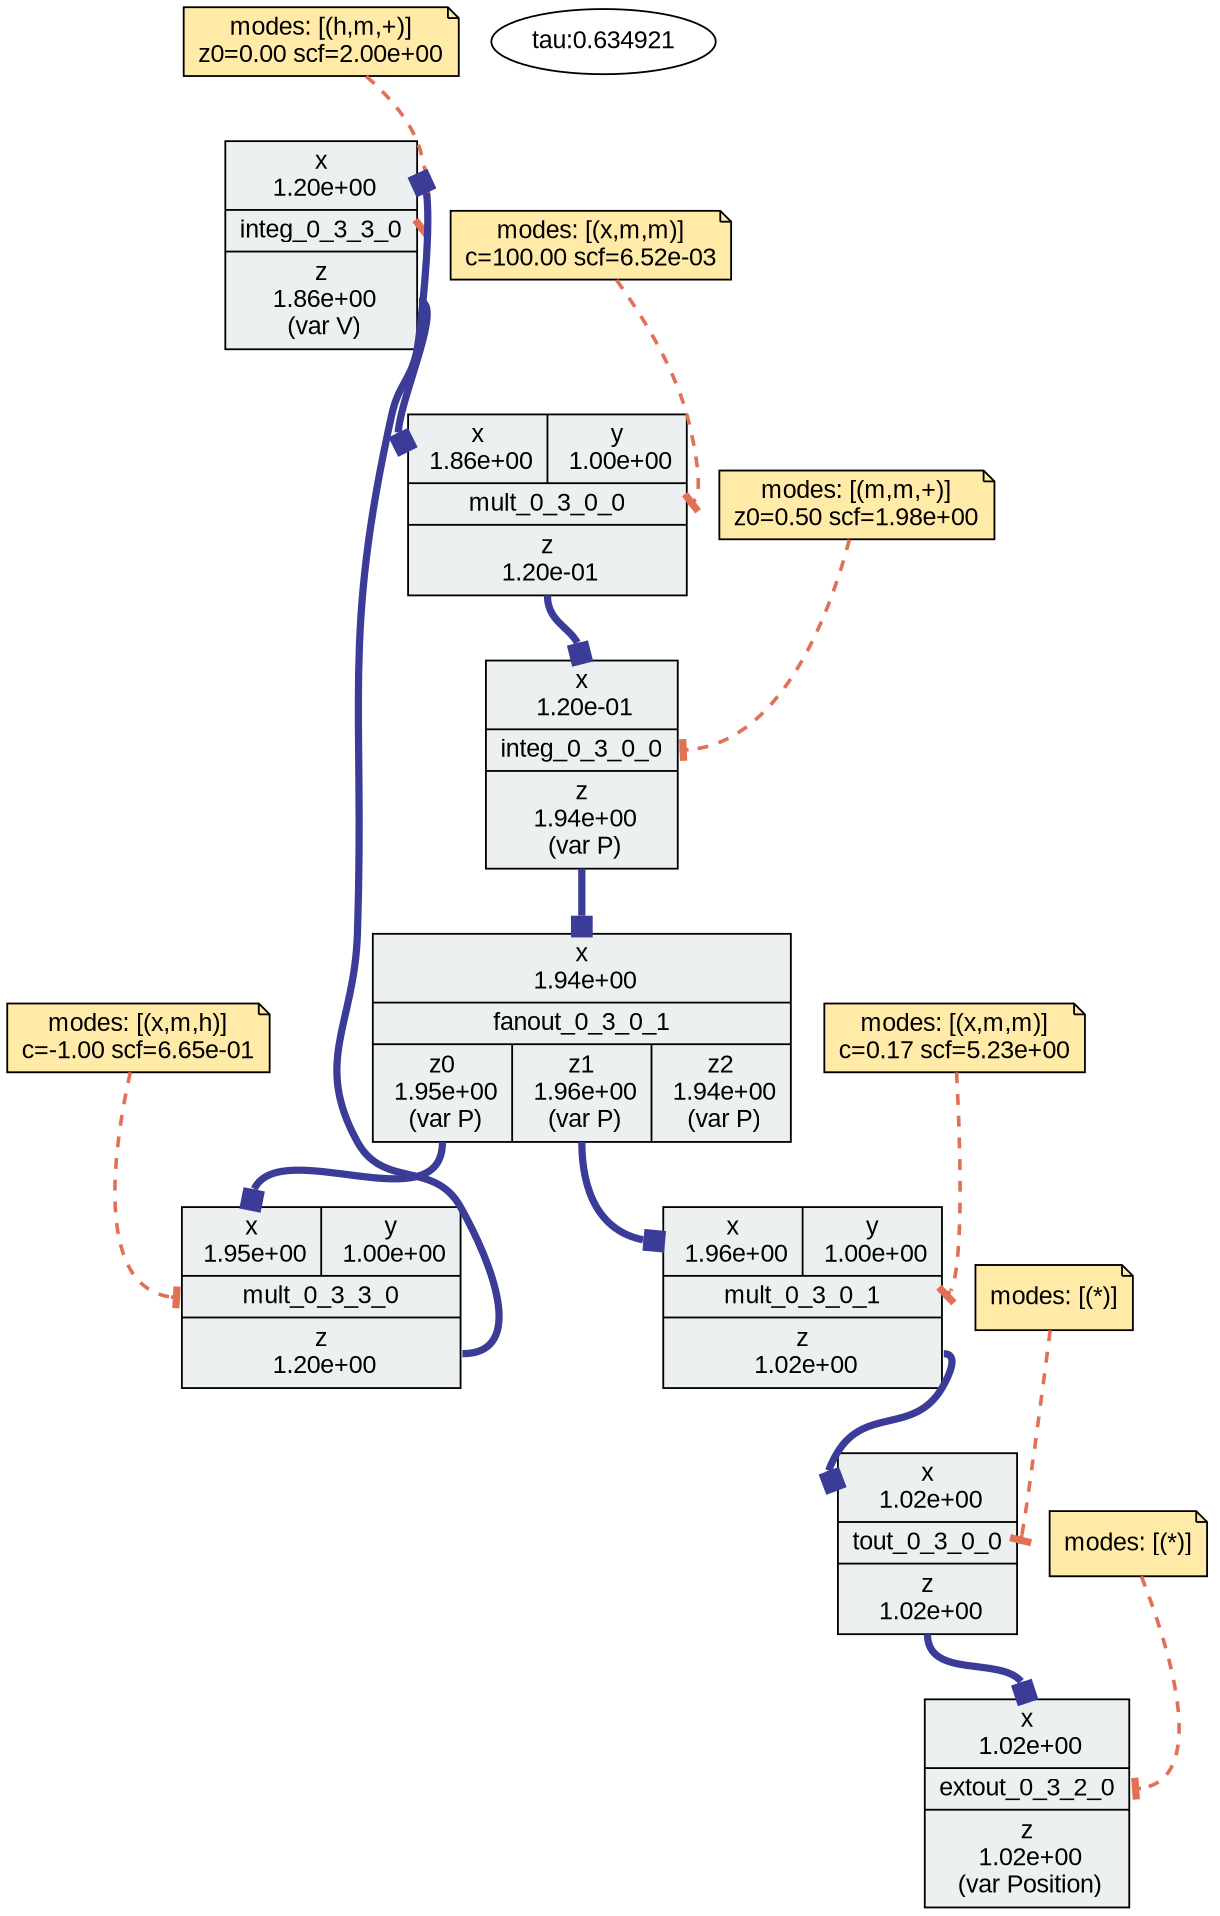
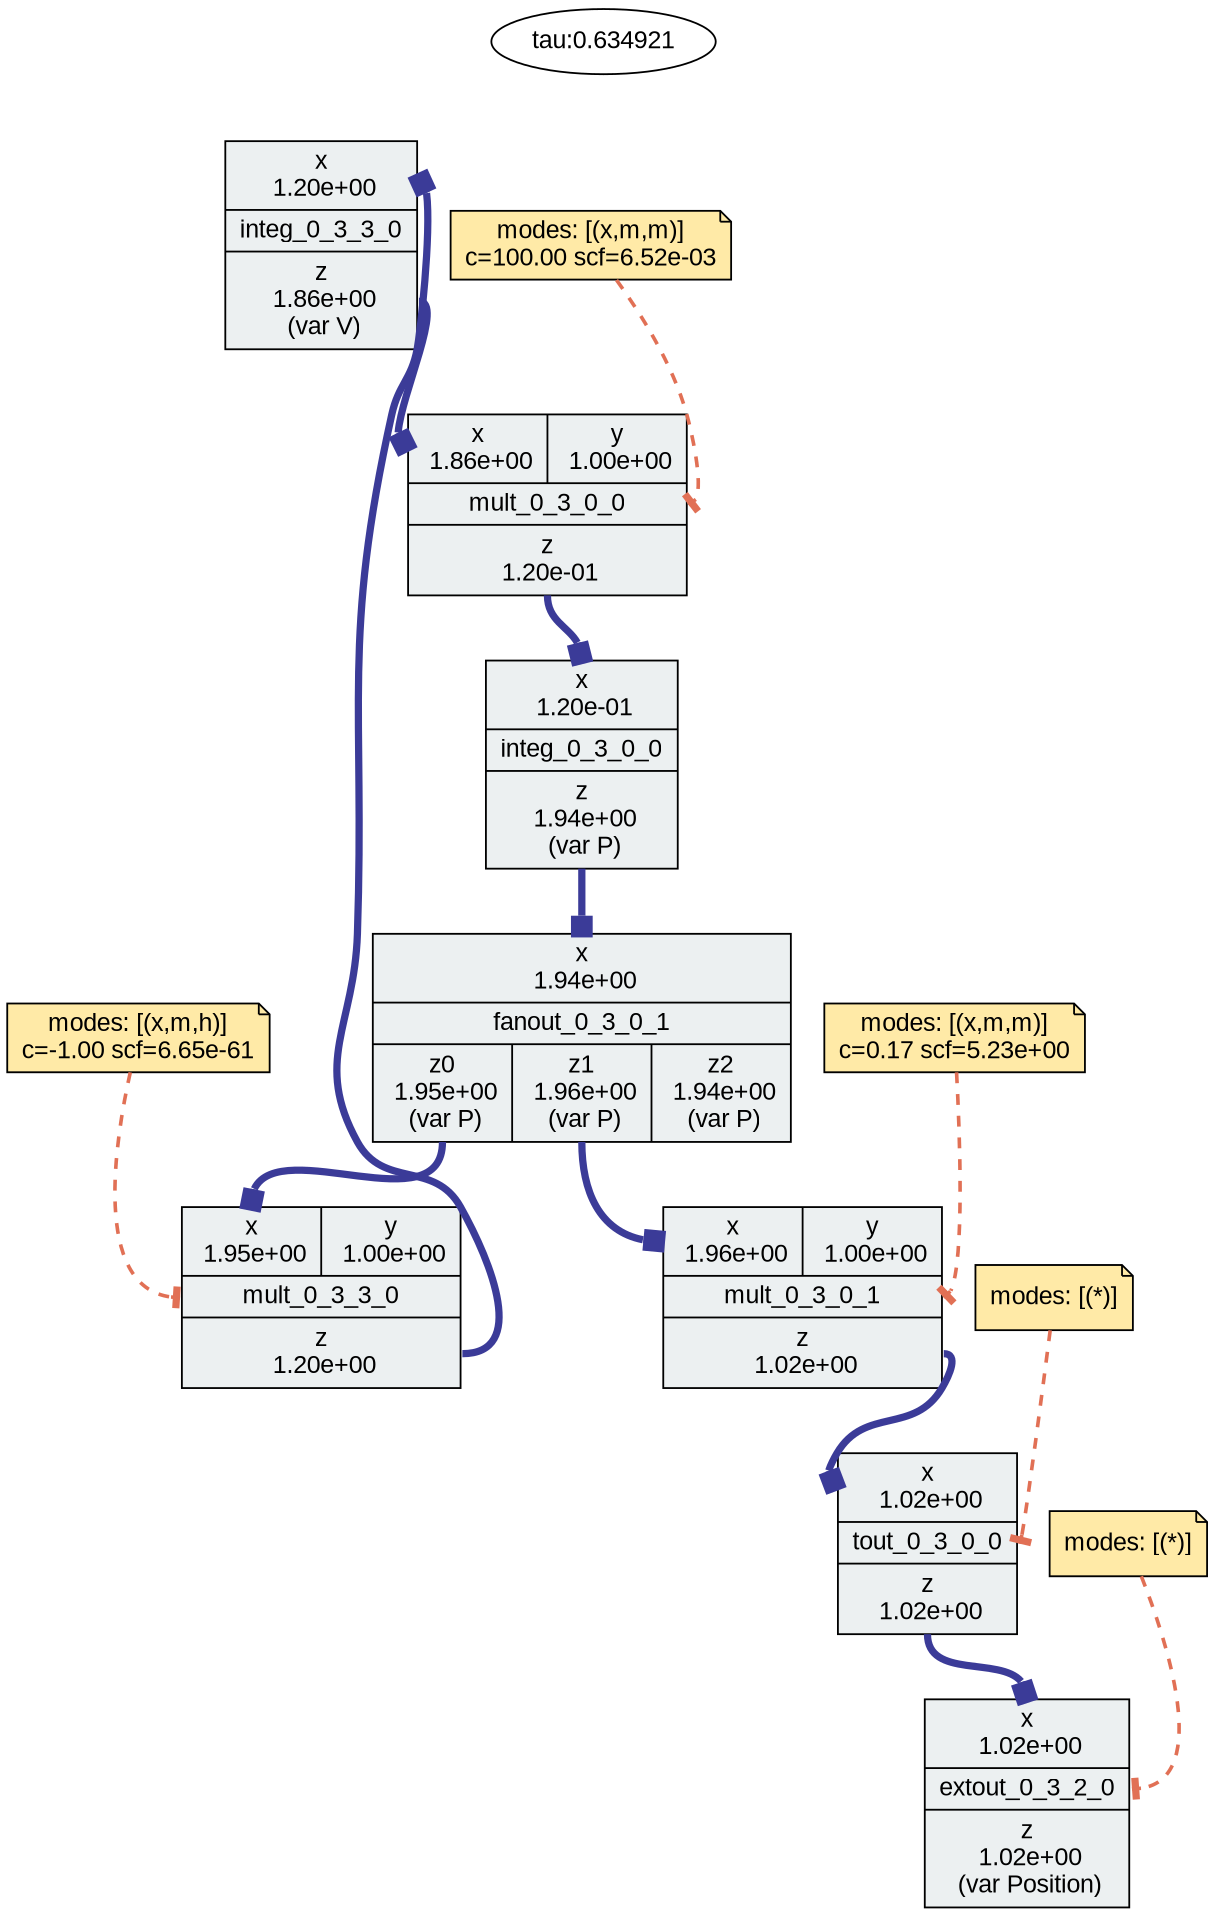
node "modes: [(h,m,+)] z0=0.00 scf=2.00e+00": removed
node "modes: [(m,m,+)] z0=0.50 scf=1.98e+00": removed
node "modes: [(x,m,h)] c=-1.00 scf=6.65e-01": label "modes: [(x,m,h)] c=-1.00 scf=6.65e-01" -> "modes: [(x,m,h)] c=-1.00 scf=6.65e-61"
